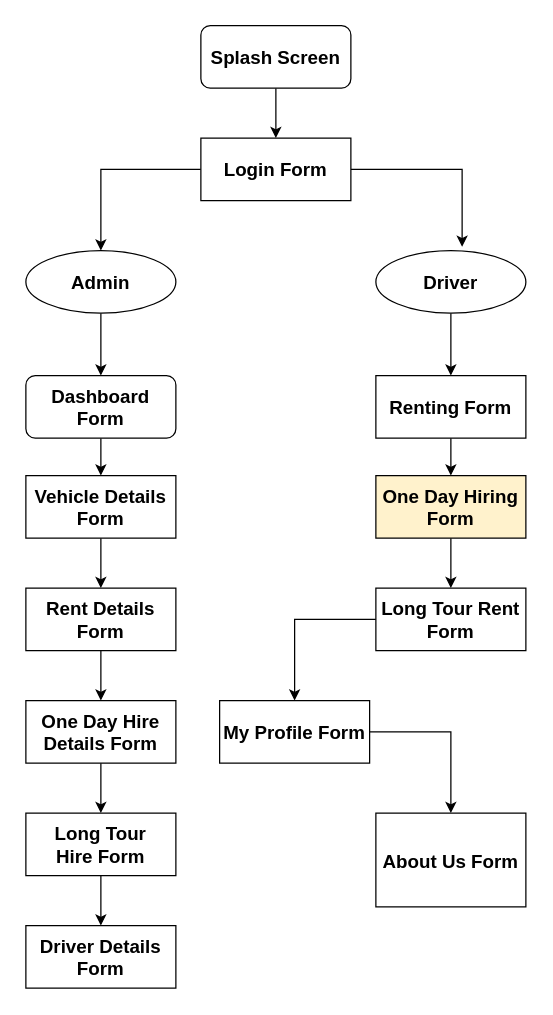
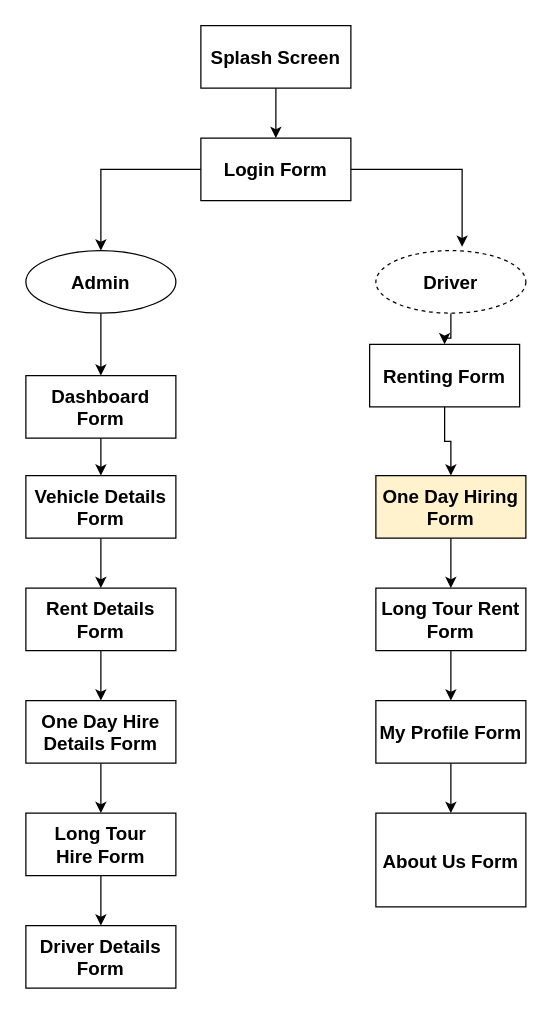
node "Splash Screen": shape rounded rectangle -> rectangle
node "Driver": style solid -> dashed
node "Dashboard Form": shape rounded rectangle -> rectangle
node "Renting Form": moved (451, 407) -> (444, 376)
node "My Profile Form": moved (294, 732) -> (451, 732)
